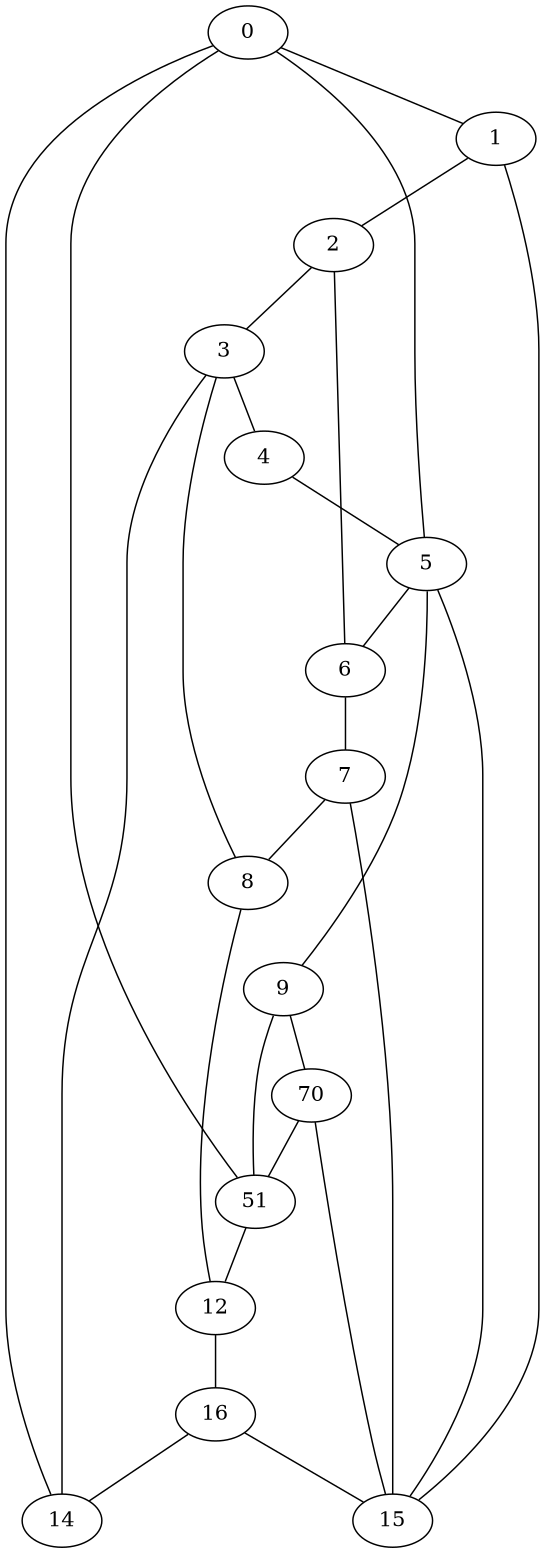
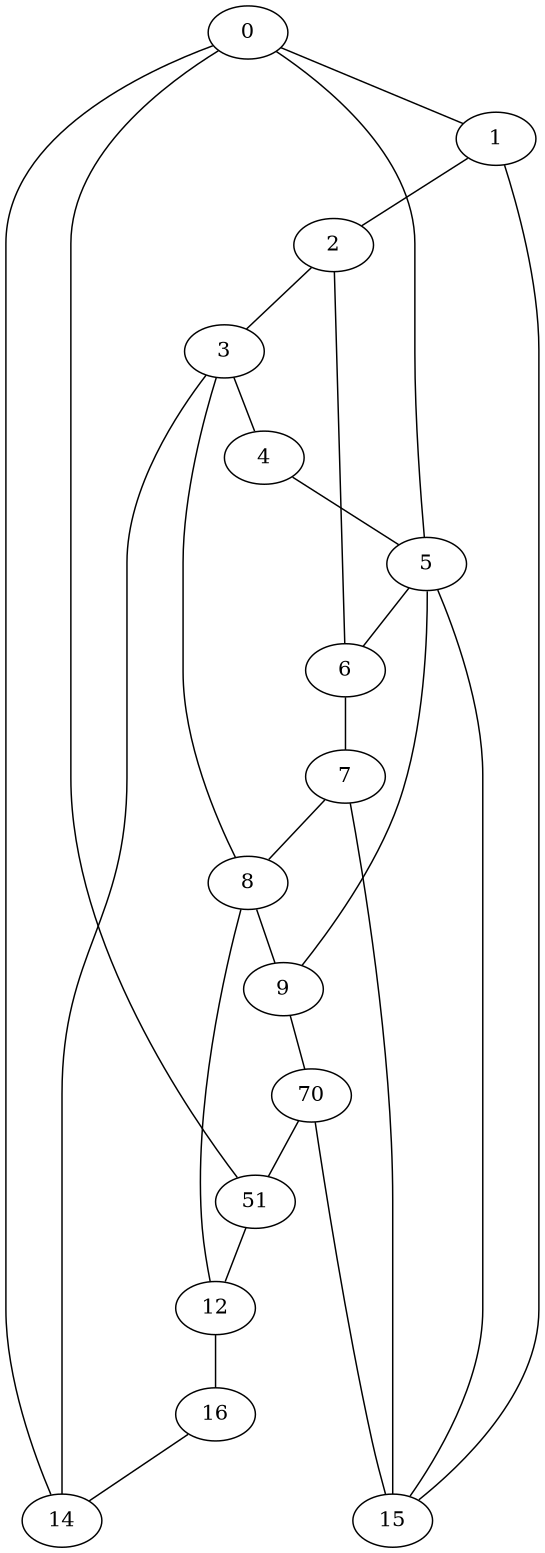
edge "9" -- "51": now "9" -- "8"
edge "16" -- "15": removed
